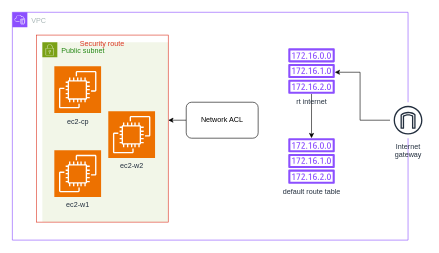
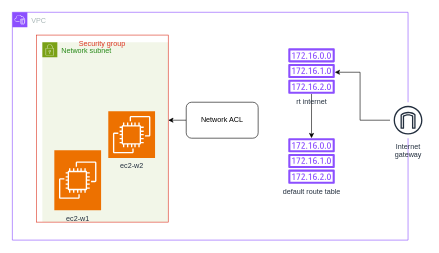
node "Security route": label "Security route" -> "Security group"
node "Public subnet": label "Public subnet" -> "Network subnet"
node "ec2-cp": removed
node "ec2-w1": size 47x47 -> 47x60
